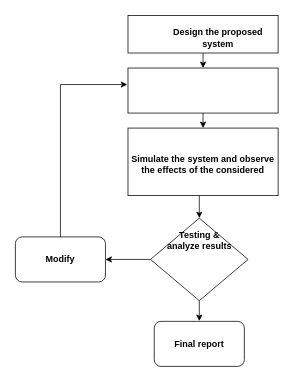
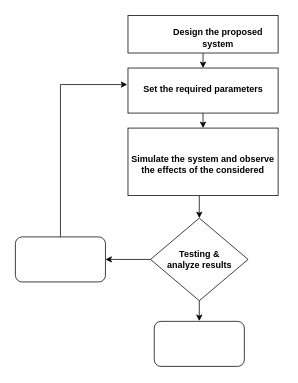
node "Set the required parameters": added
node "Testing & analyze results": moved (199, 240) -> (199, 259)
node "Modify": removed
node "Final report": removed
